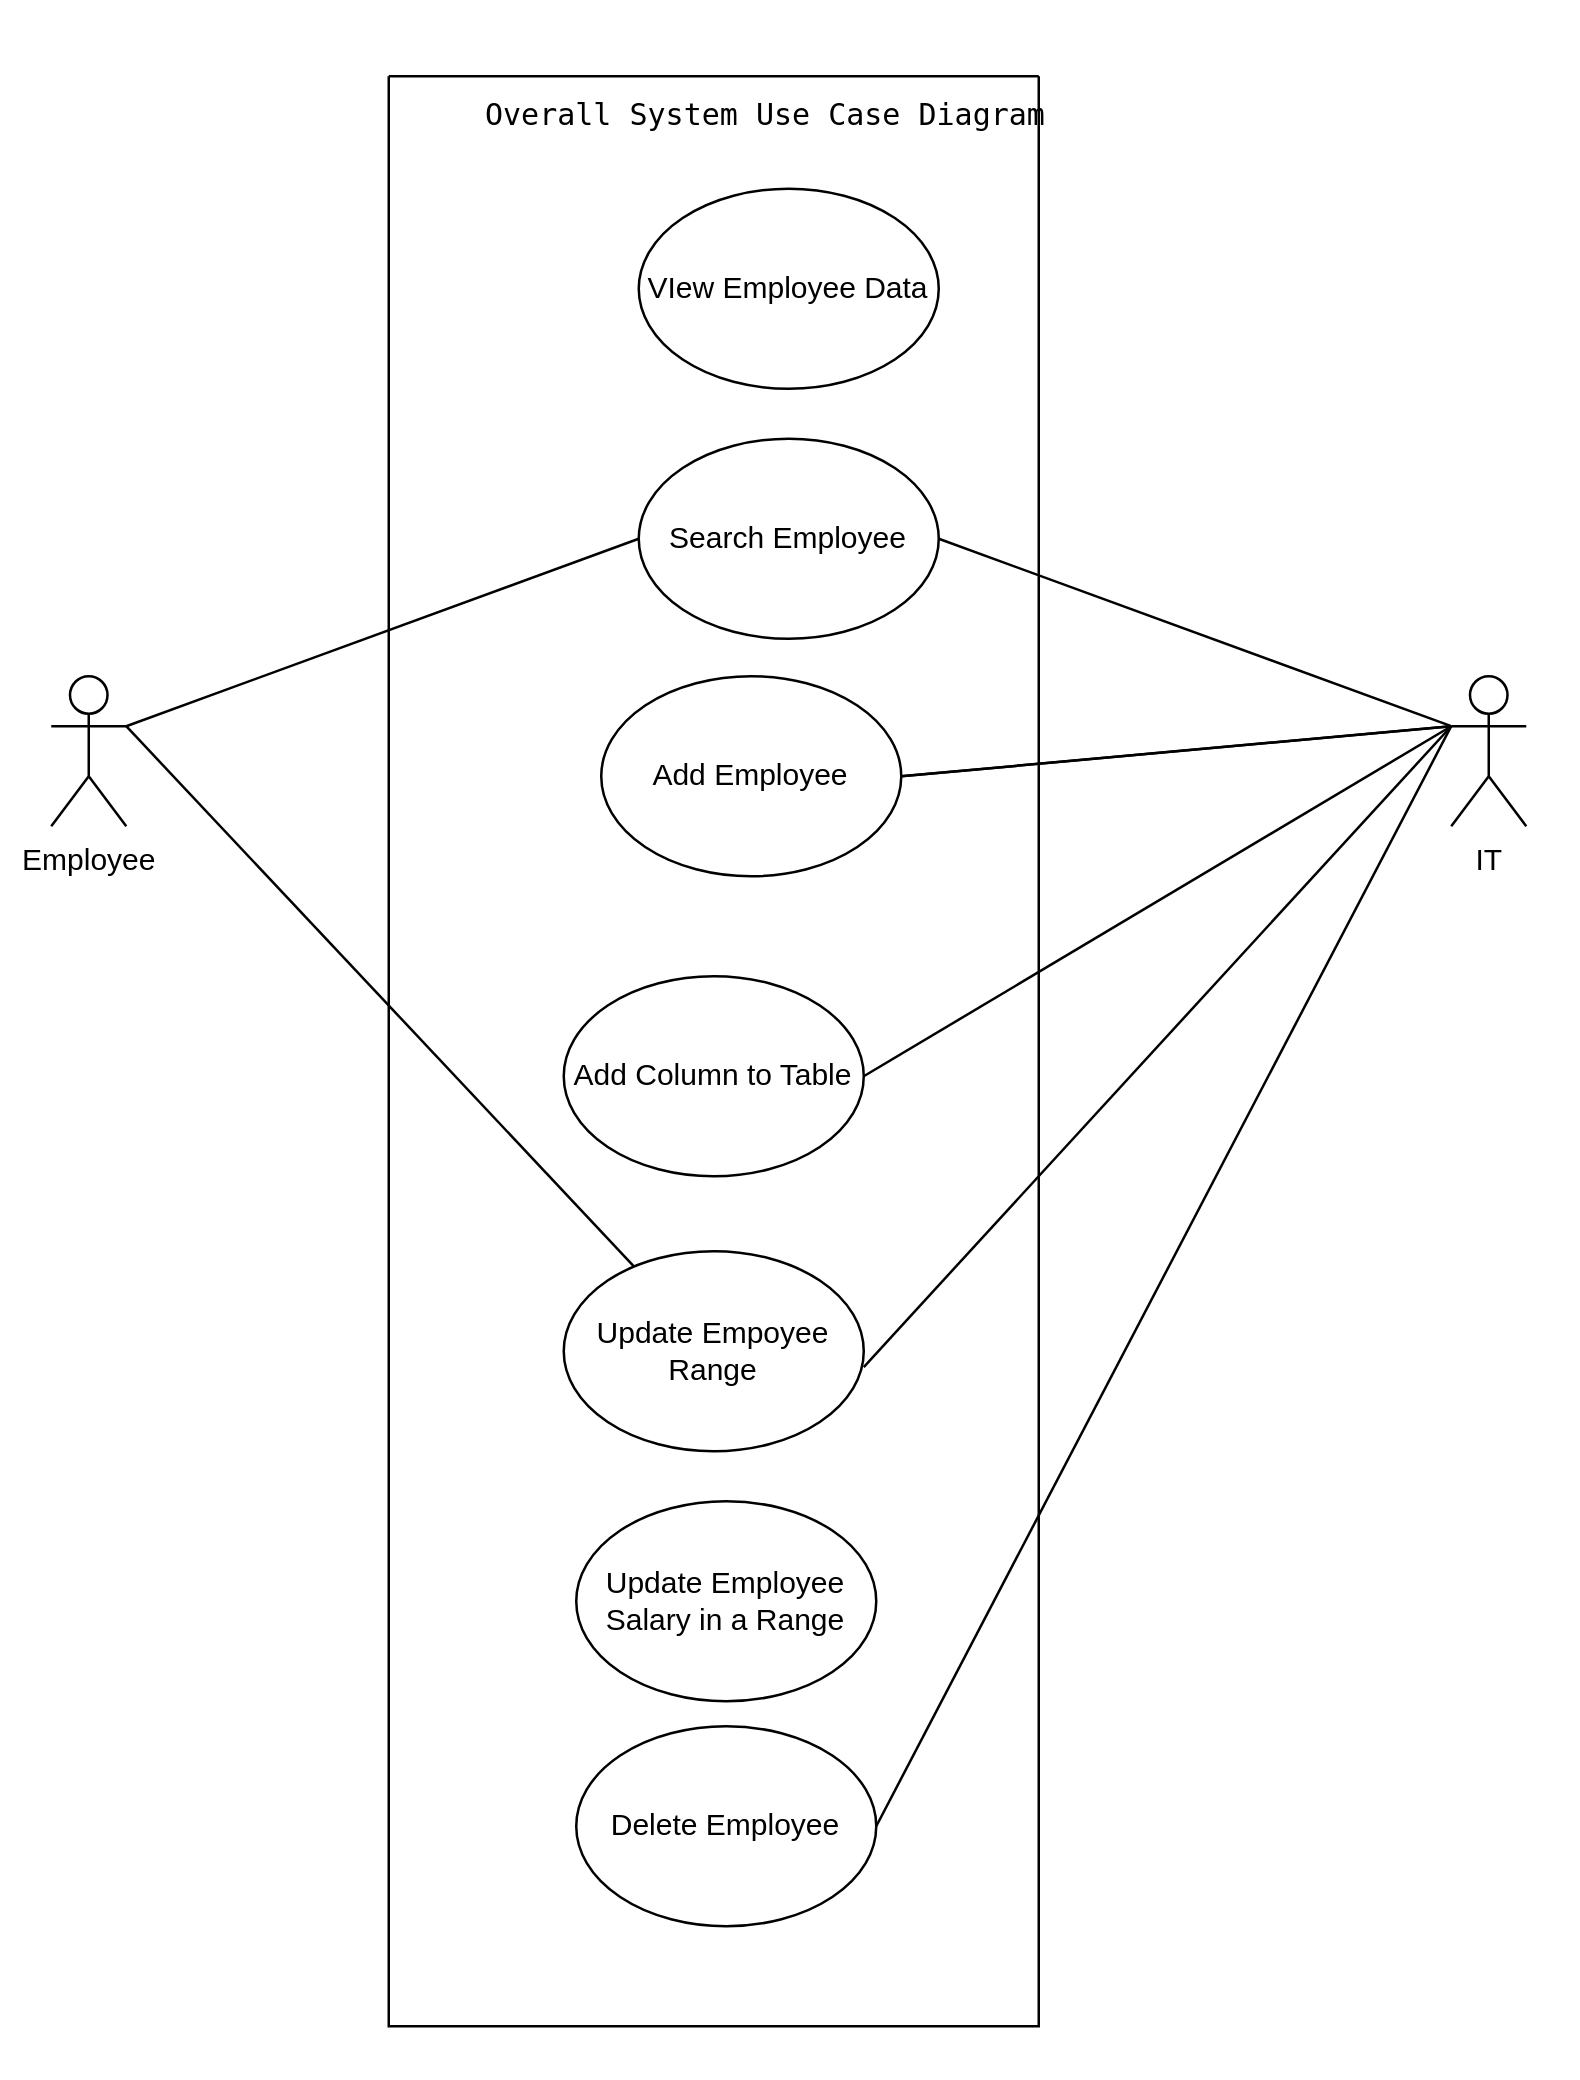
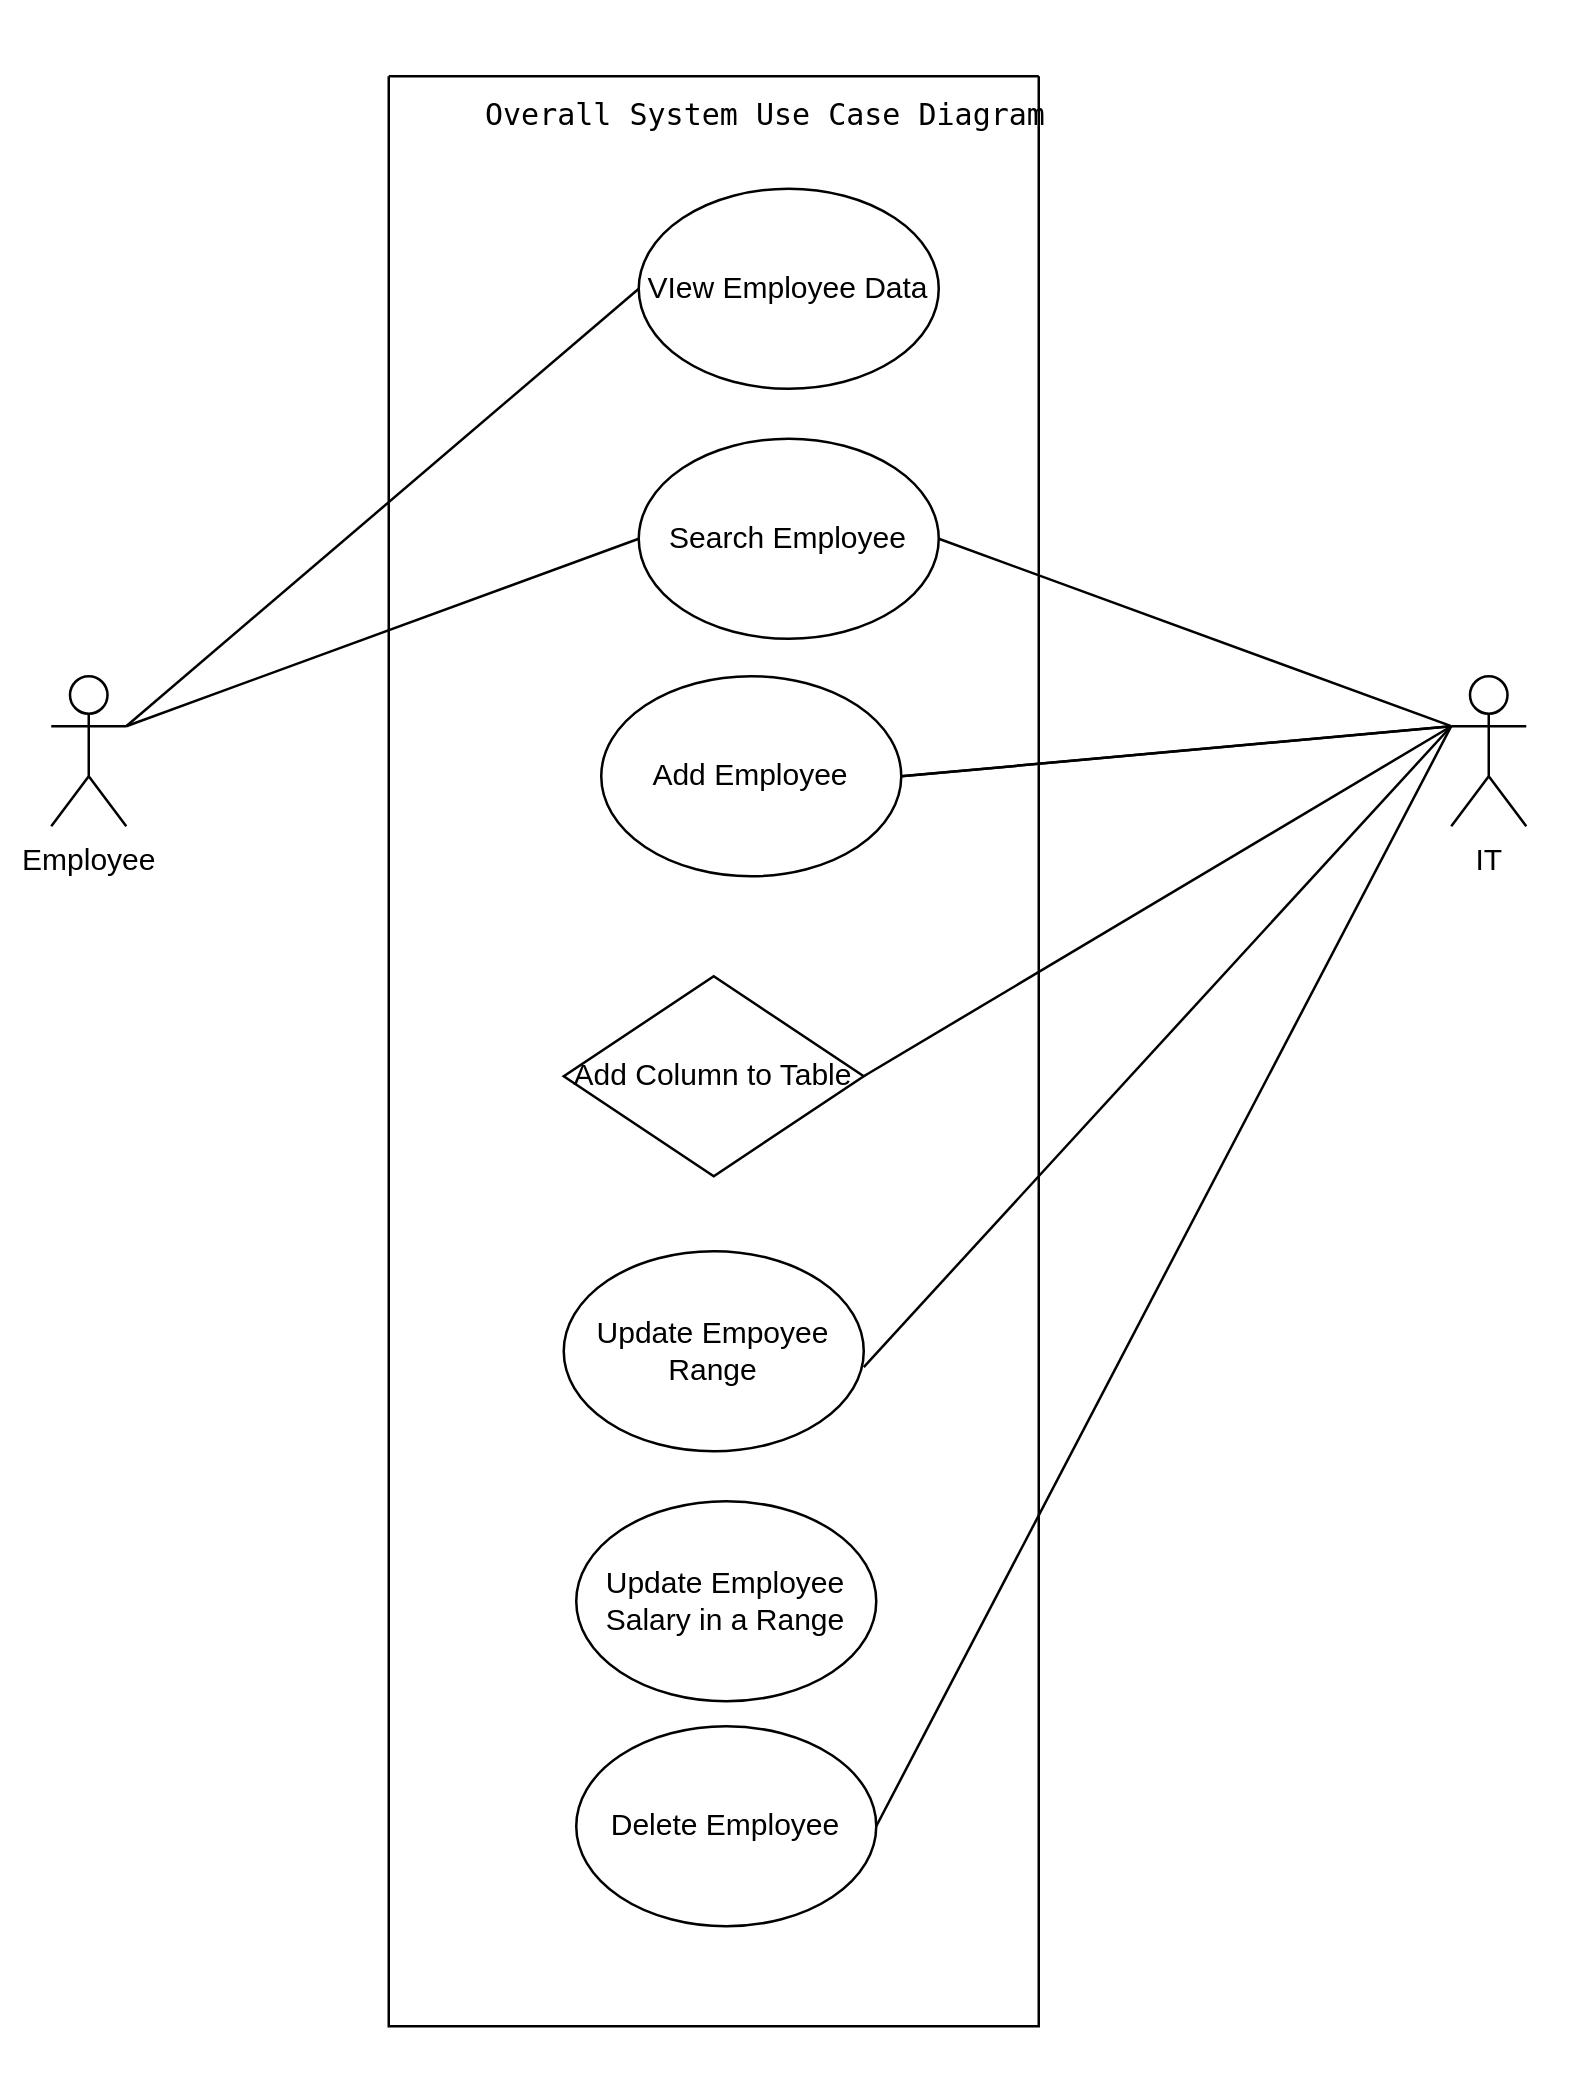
edge "Employee" -- "Update Empoyee Range": now "Employee" -- "VIew Employee Data"
node "Add Column to Table": shape ellipse -> diamond
